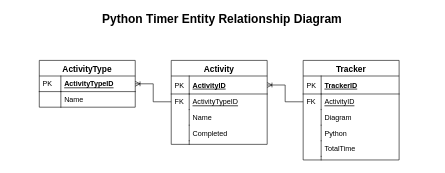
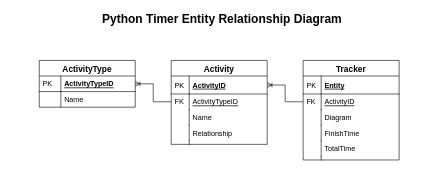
node "TrackerID": label "TrackerID" -> "Entity"
node "Completed": label "Completed" -> "Relationship"
node "Python": label "Python" -> "FinishTime"
